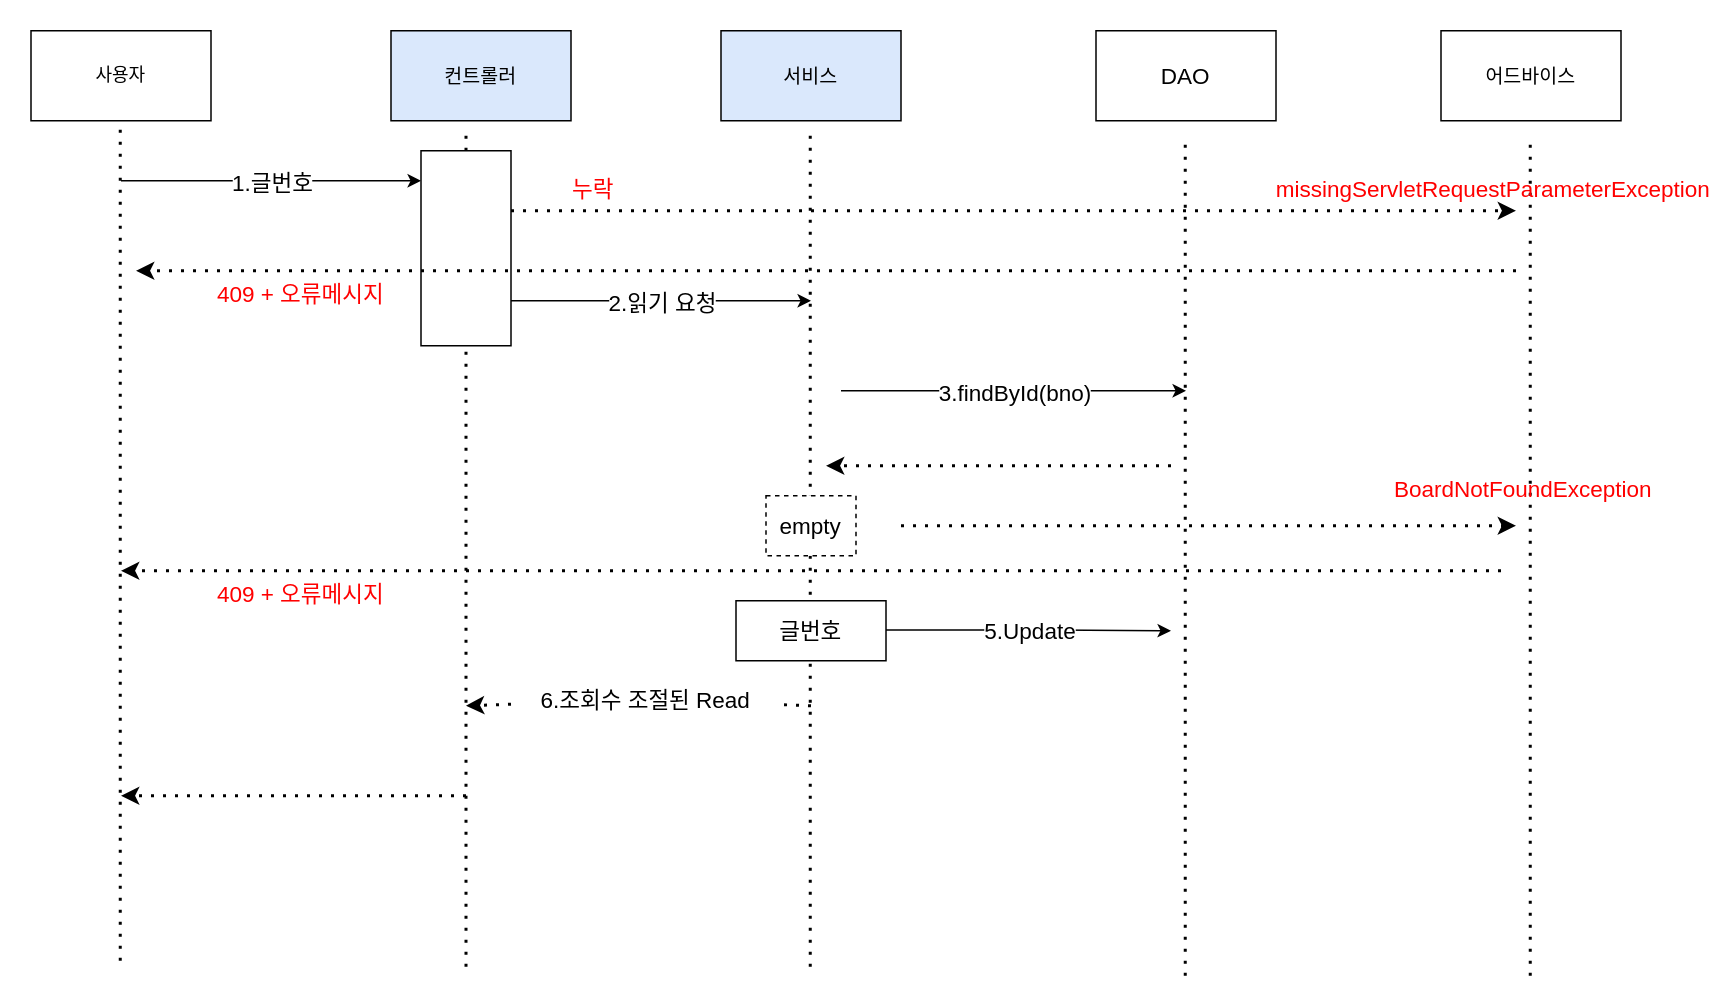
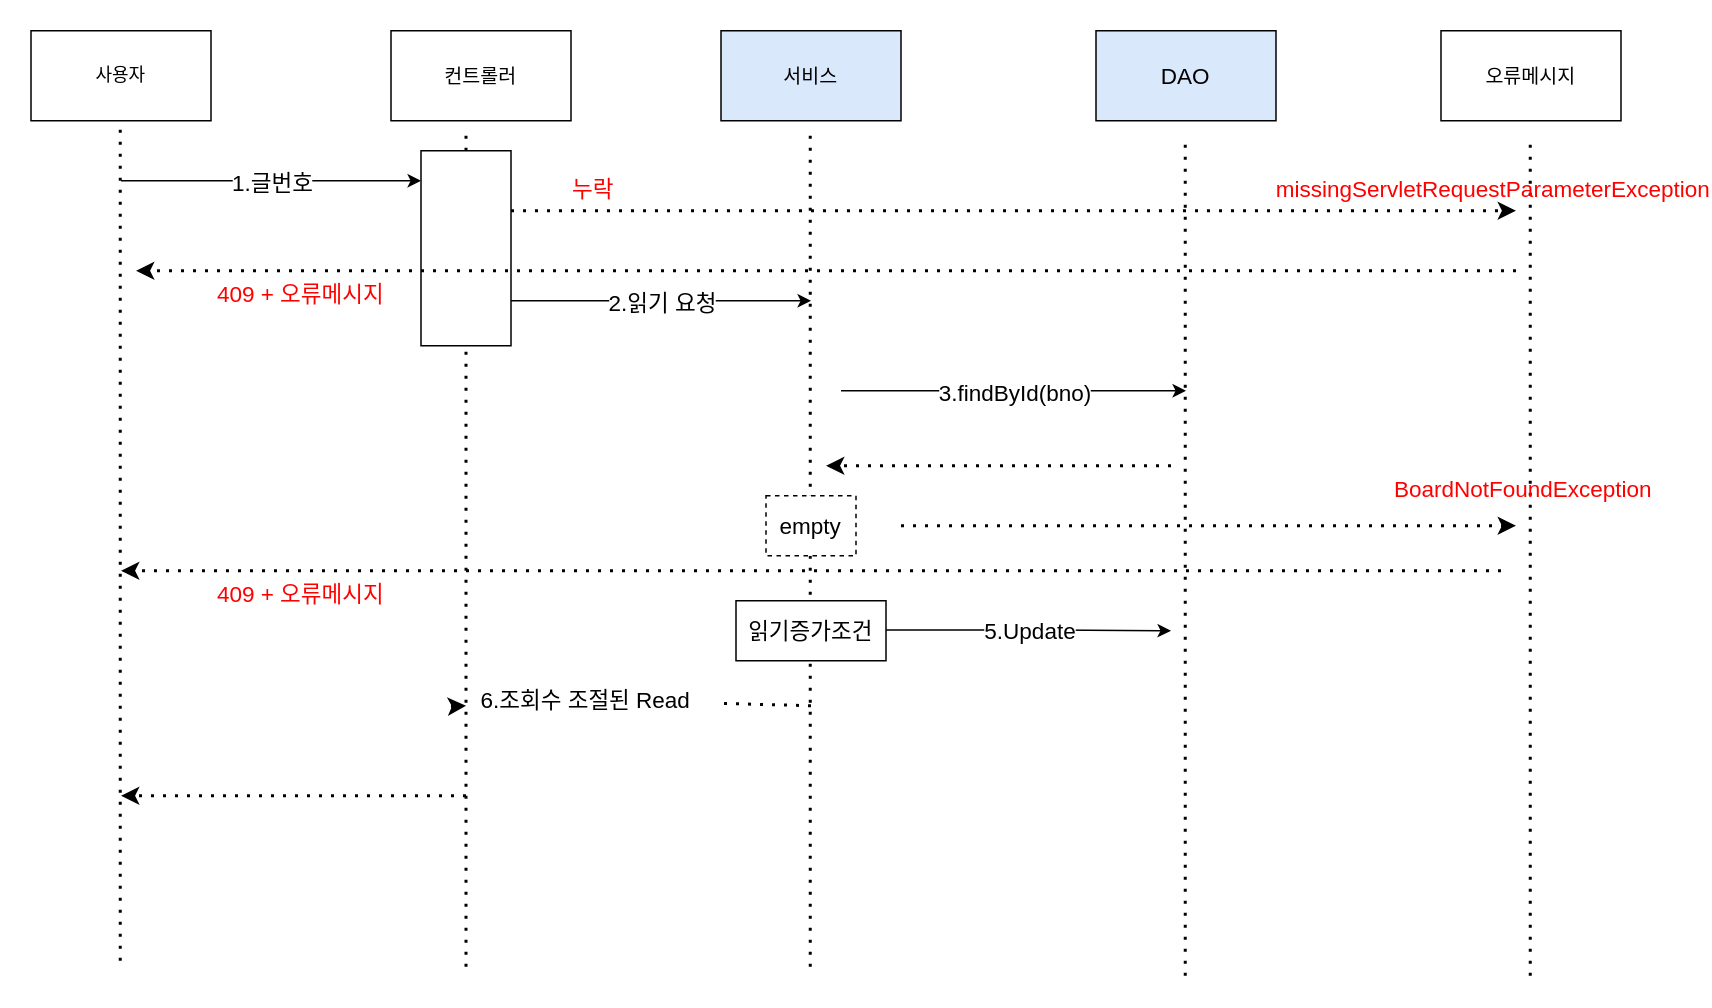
node "컨트롤러": fillcolor #dae8fc -> #ffffff
node "DAO": fillcolor #ffffff -> #dae8fc
node "어드바이스": label "어드바이스" -> "오류메시지"
node "글번호": label "글번호" -> "읽기증가조건"
node "6.조회수 조절된 Read": moved (646, 700) -> (586, 700)
